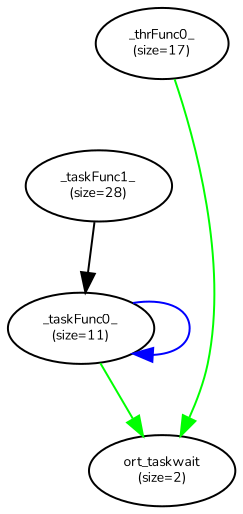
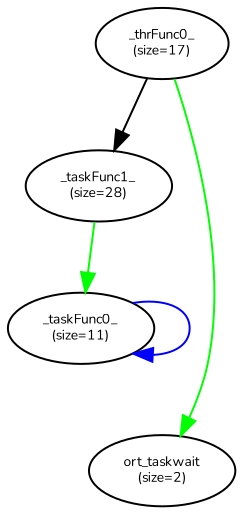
edge "_thrFunc0_ (size=17)" -> "_taskFunc1_ (size=28)": added
edge "_taskFunc1_ (size=28)" -> "_taskFunc0_ (size=11)": color black -> green
edge "_taskFunc0_ (size=11)" -> "ort_taskwait (size=2)": removed
